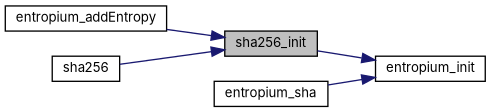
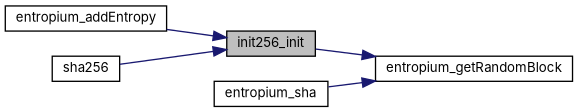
node "sha256_init": label "sha256_init" -> "init256_init"
node "entropium_init": label "entropium_init" -> "entropium_getRandomBlock"
